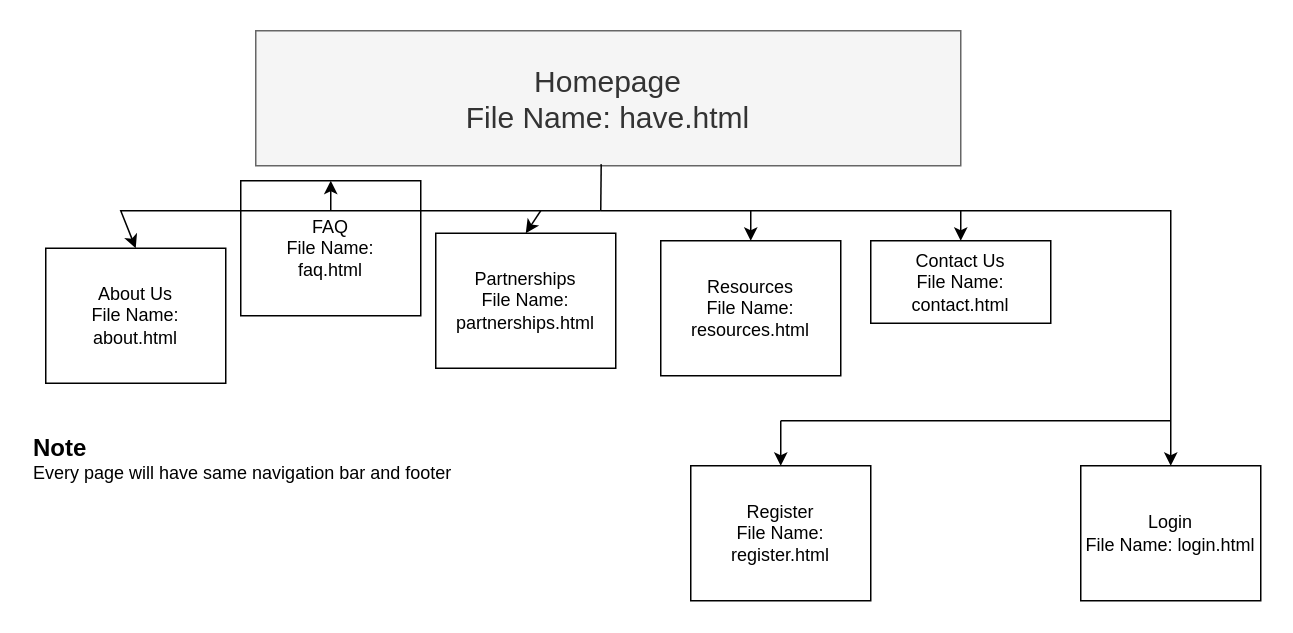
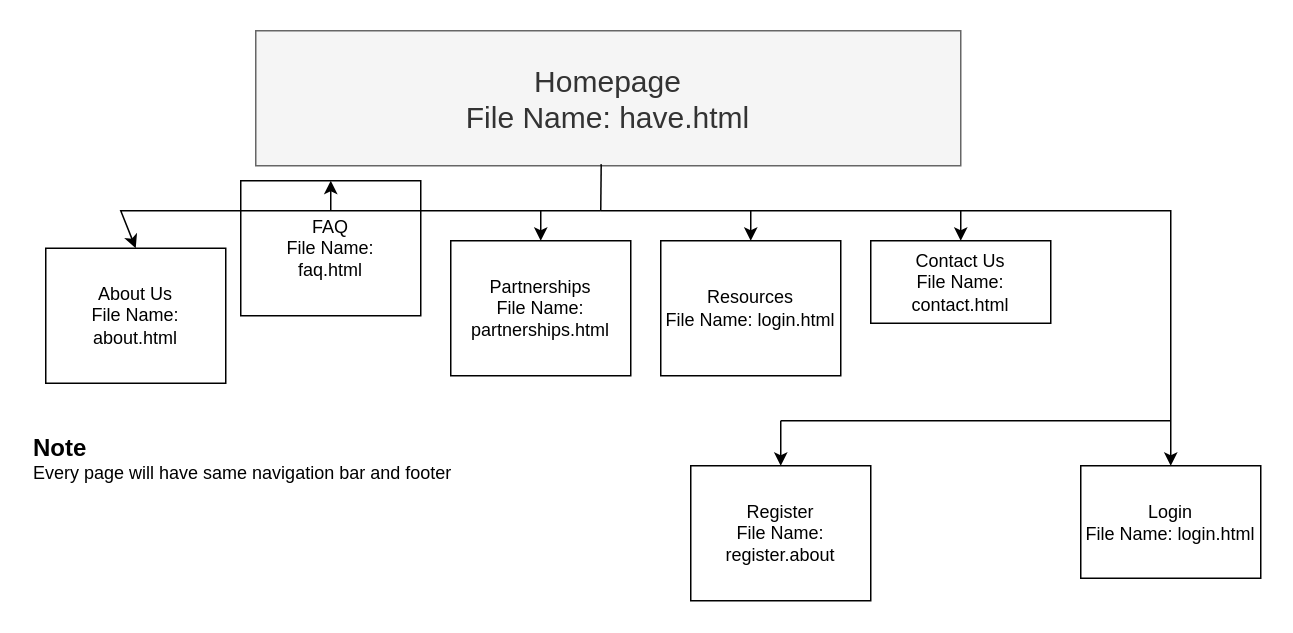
node "Partnerships File Name: partnerships.html": moved (526, 301) -> (541, 308)
node "Resources File Name: resources.html": label "Resources File Name: resources.html" -> "Resources File Name: login.html"
node "Register File Name: register.html": label "Register File Name: register.html" -> "Register File Name: register.about"
node "Login File Name: login.html": size 180x135 -> 180x113
